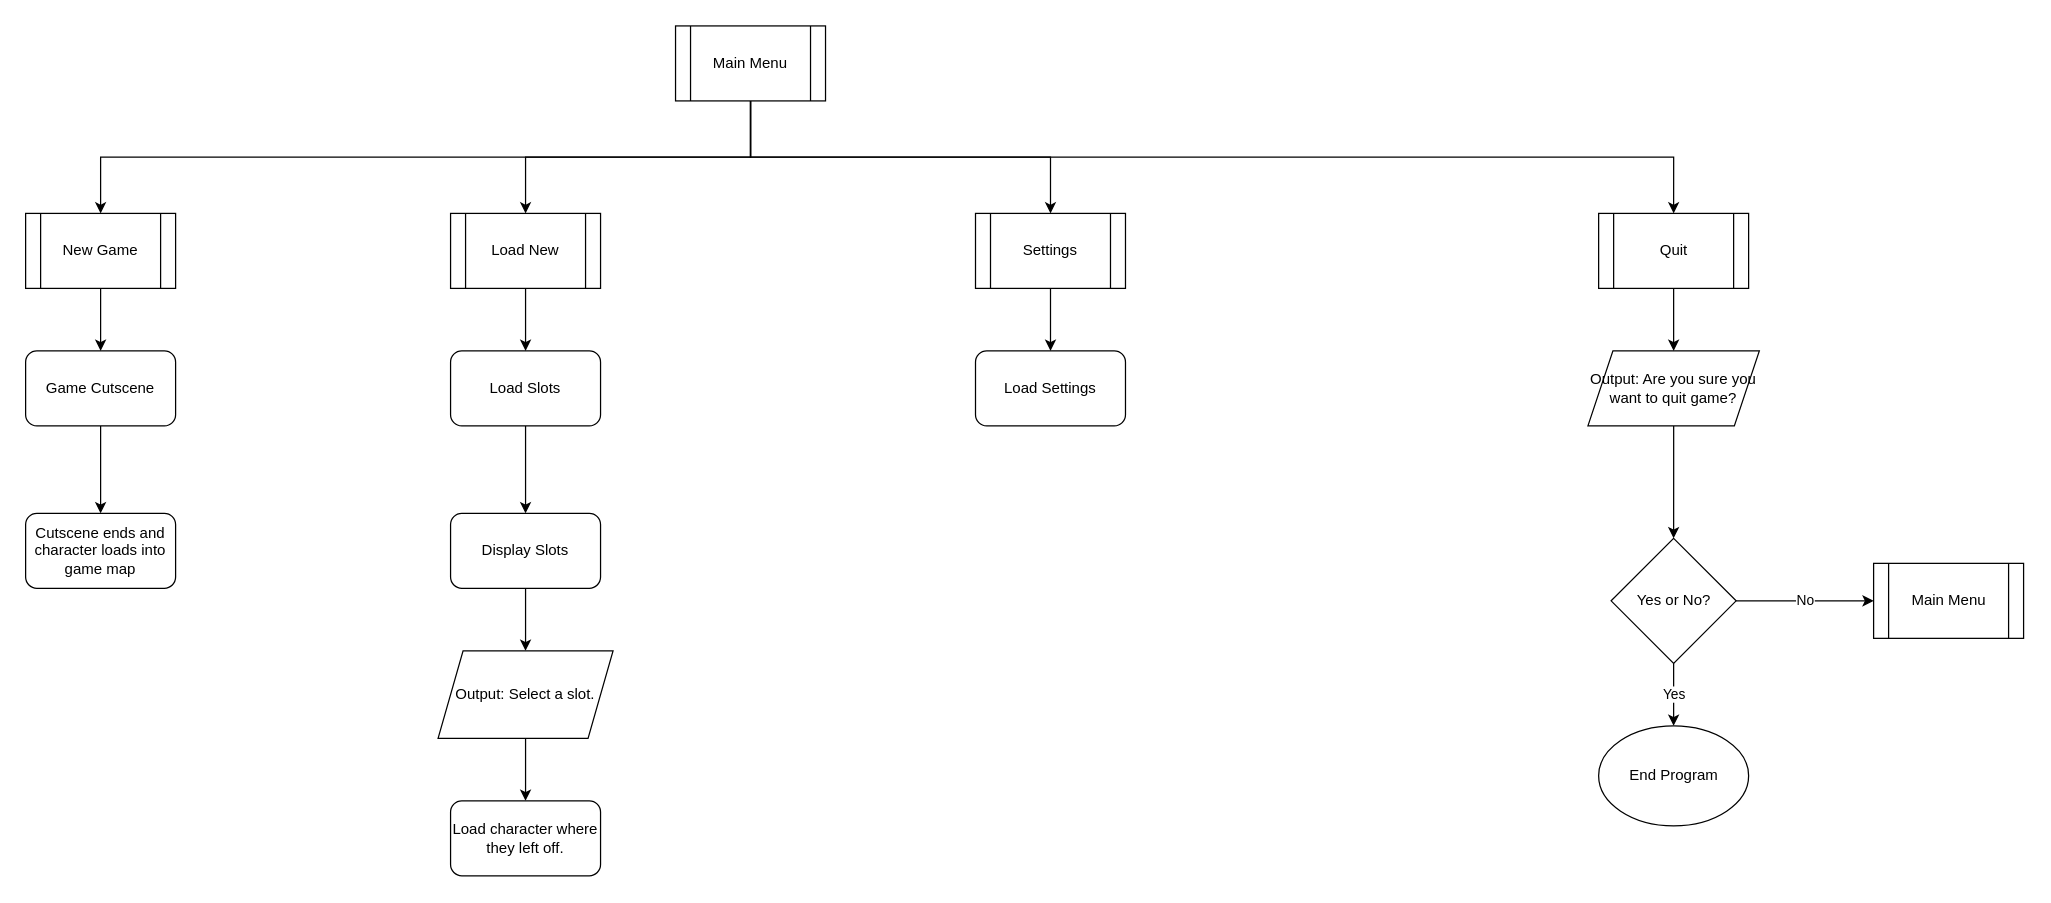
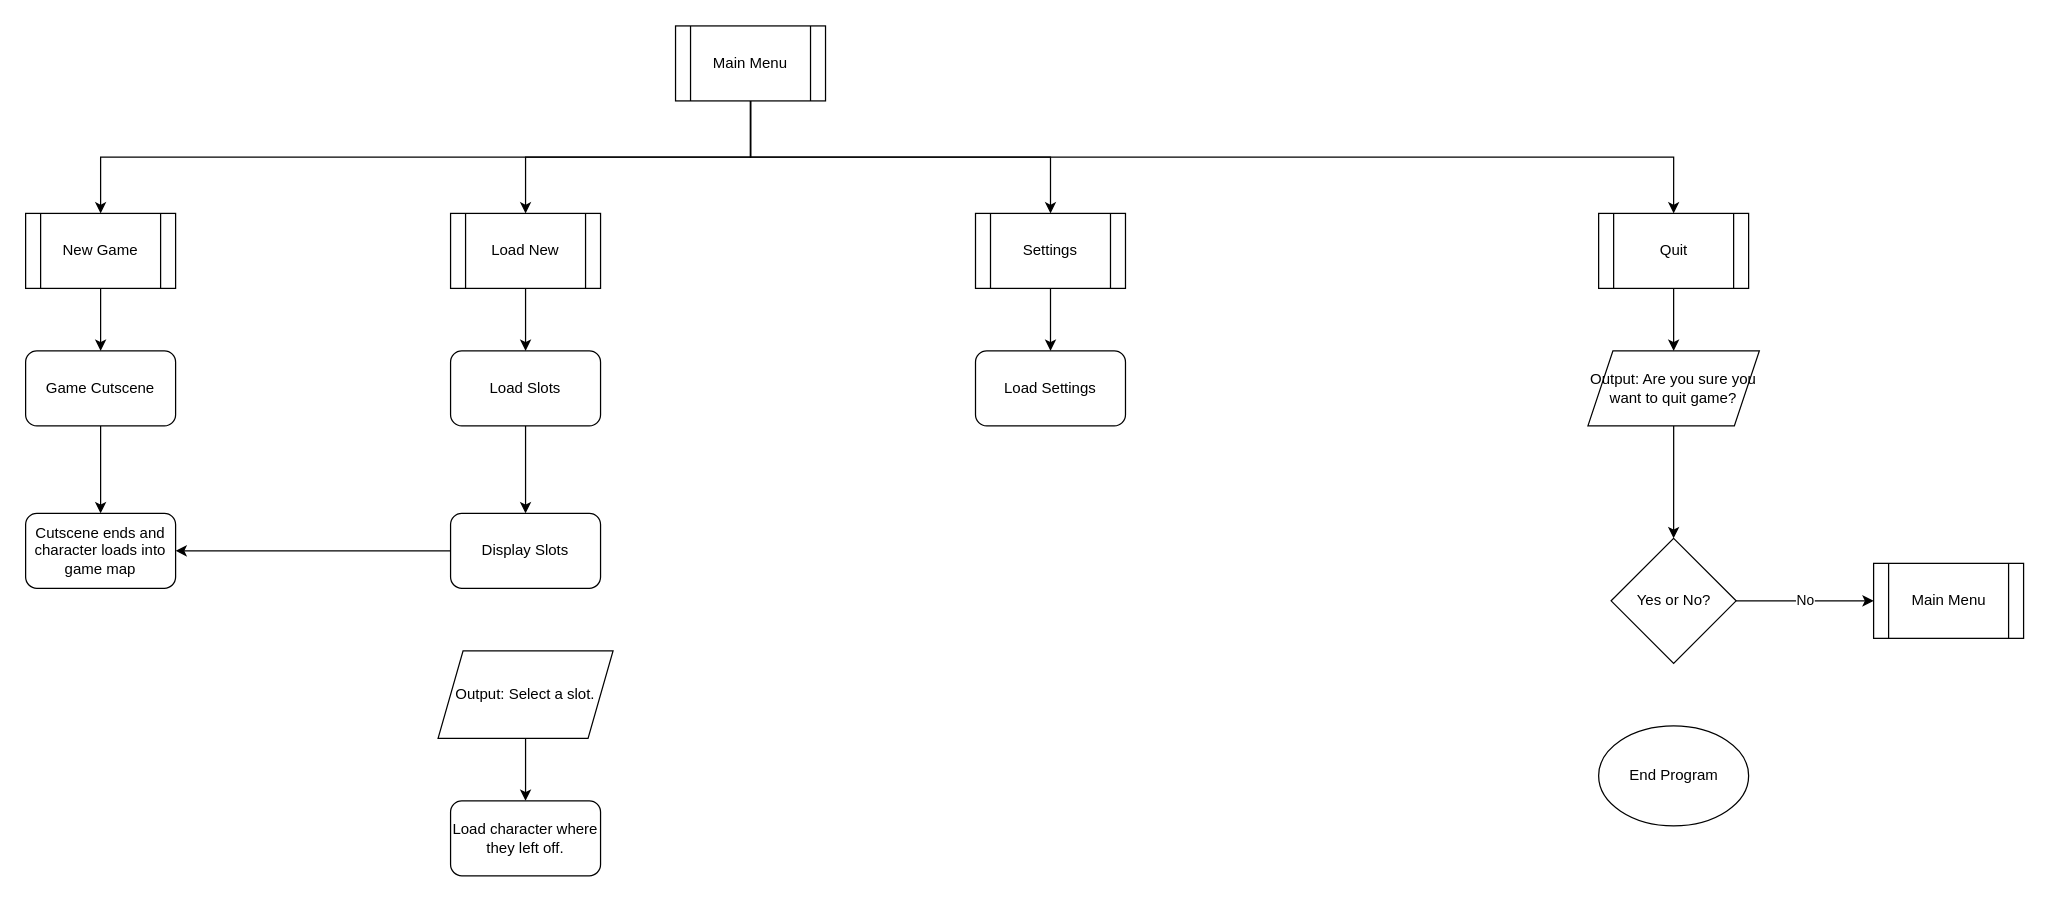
edge "Display Slots" -> "Output: Select a slot.": now "Display Slots" -> "Cutscene ends and character loads into game map"
edge "Yes or No?" -> "End Program": removed, label "Yes"
